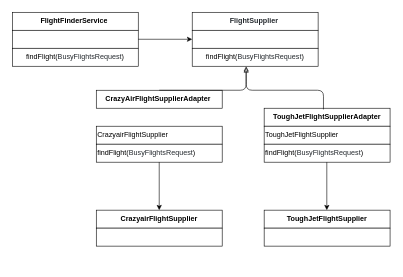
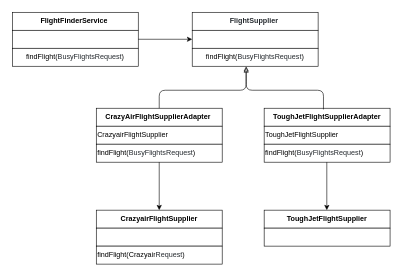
node "CrazyAirFlightSupplierAdapter": moved (159, 99) -> (159, 117)
node "findFlight(CrazyairRequest)": added
